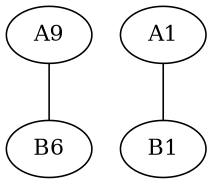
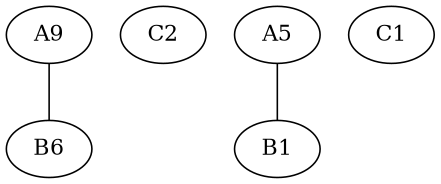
node "C2": added
node "A1": label "A1" -> "A5"
node "C1": added
